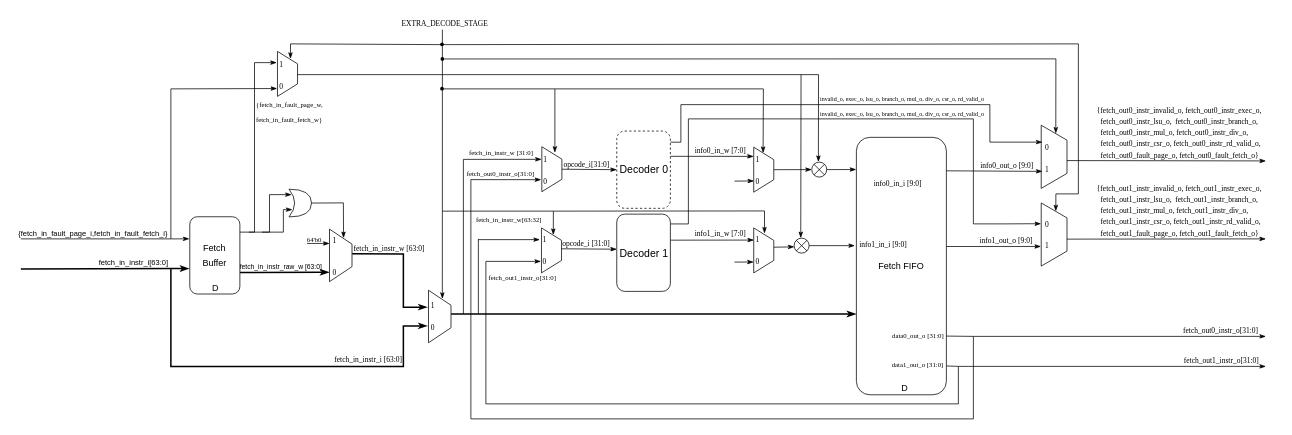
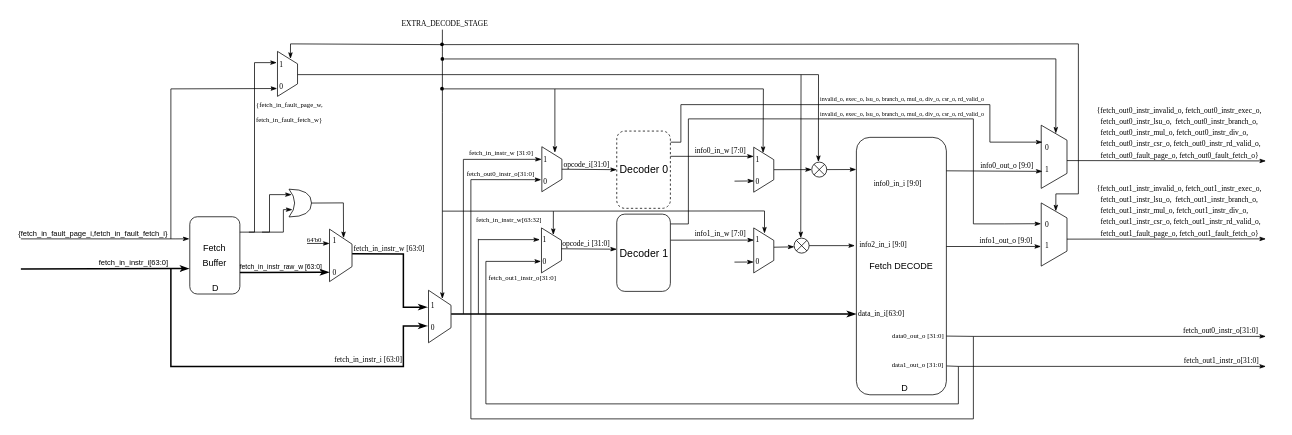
node "info1_in_i [9:0]": label "info1_in_i [9:0]" -> "info2_in_i [9:0]"
node "Fetch FIFO": label "Fetch FIFO" -> "Fetch DECODE"
node "data_in_i[63:0]": added
